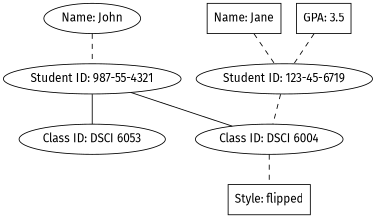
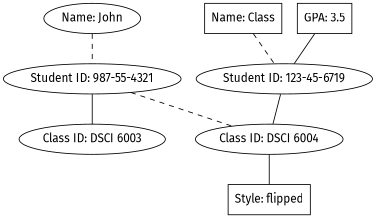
node "Name: Jane": label "Name: Jane" -> "Name: Class"
edge "GPA: 3.5" -- "Student ID: 123-45-6719": style dashed -> solid
edge "Student ID: 987-55-4321" -- "Class ID: DSCI 6004": style solid -> dashed
edge "Student ID: 123-45-6719" -- "Class ID: DSCI 6004": style dashed -> solid
node "Class ID: DSCI 6053": label "Class ID: DSCI 6053" -> "Class ID: DSCI 6003"
edge "Class ID: DSCI 6004" -- "Style: flipped": style dashed -> solid
